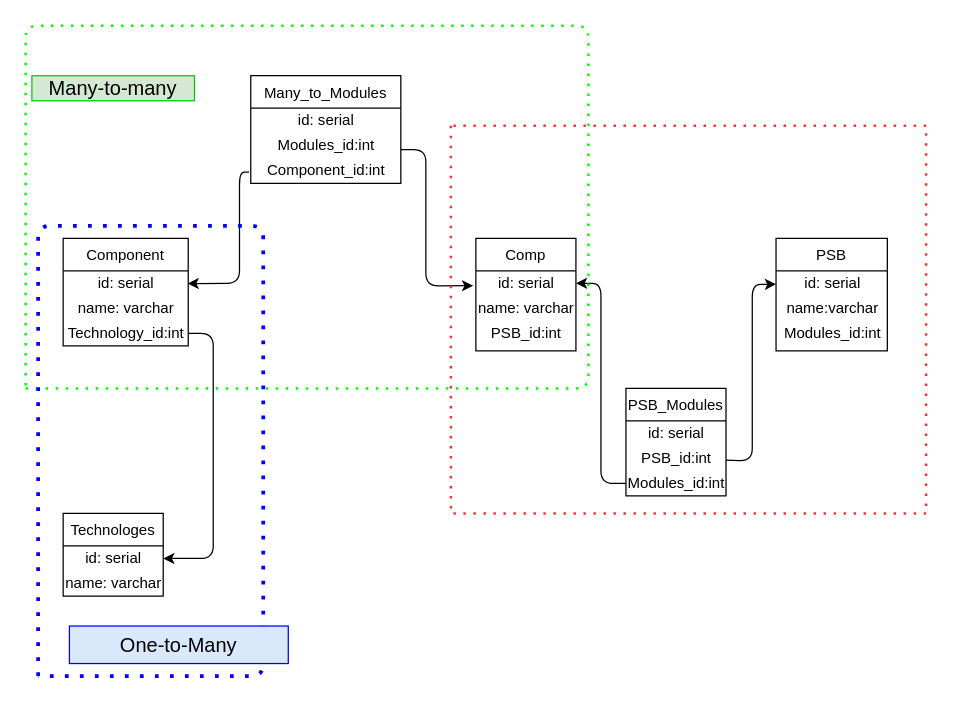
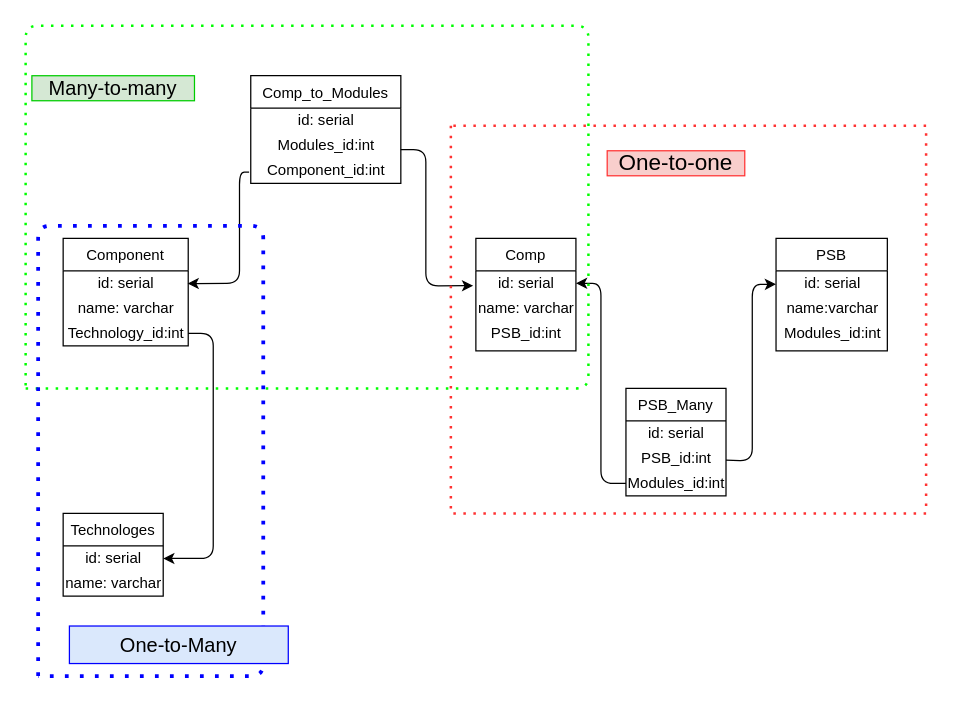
node "Many_to_Modules": label "Many_to_Modules" -> "Comp_to_Modules"
node "One-to-one": added
node "PSB_Modules": label "PSB_Modules" -> "PSB_Many"
